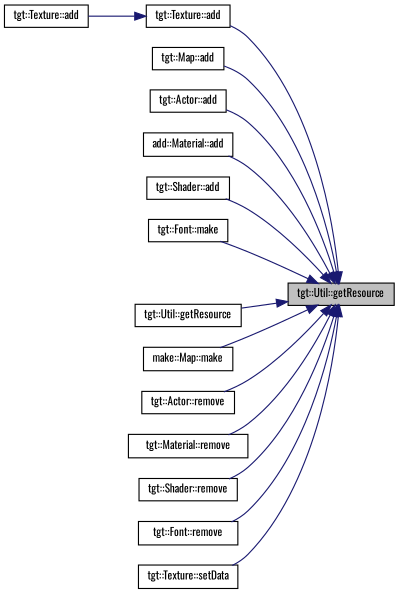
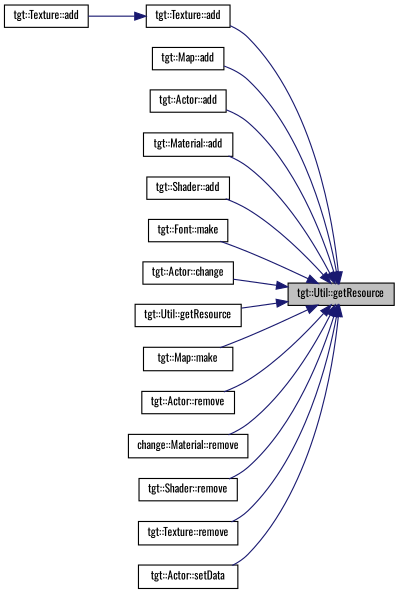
node "add::Material::add": label "add::Material::add" -> "tgt::Material::add"
node "tgt::Actor::change": added
node "make::Map::make": label "make::Map::make" -> "tgt::Map::make"
node "tgt::Material::remove": label "tgt::Material::remove" -> "change::Material::remove"
node "tgt::Font::remove": label "tgt::Font::remove" -> "tgt::Texture::remove"
node "tgt::Texture::setData": label "tgt::Texture::setData" -> "tgt::Actor::setData"
